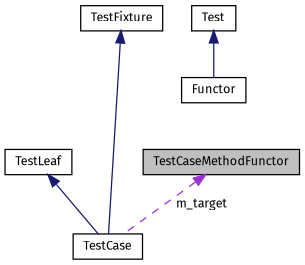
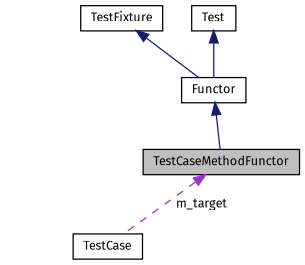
edge "TestCaseMethodFunctor" -> "Functor": added
edge "TestCase" -> "TestFixture": now "Functor" -> "TestFixture"
node "TestLeaf": removed
